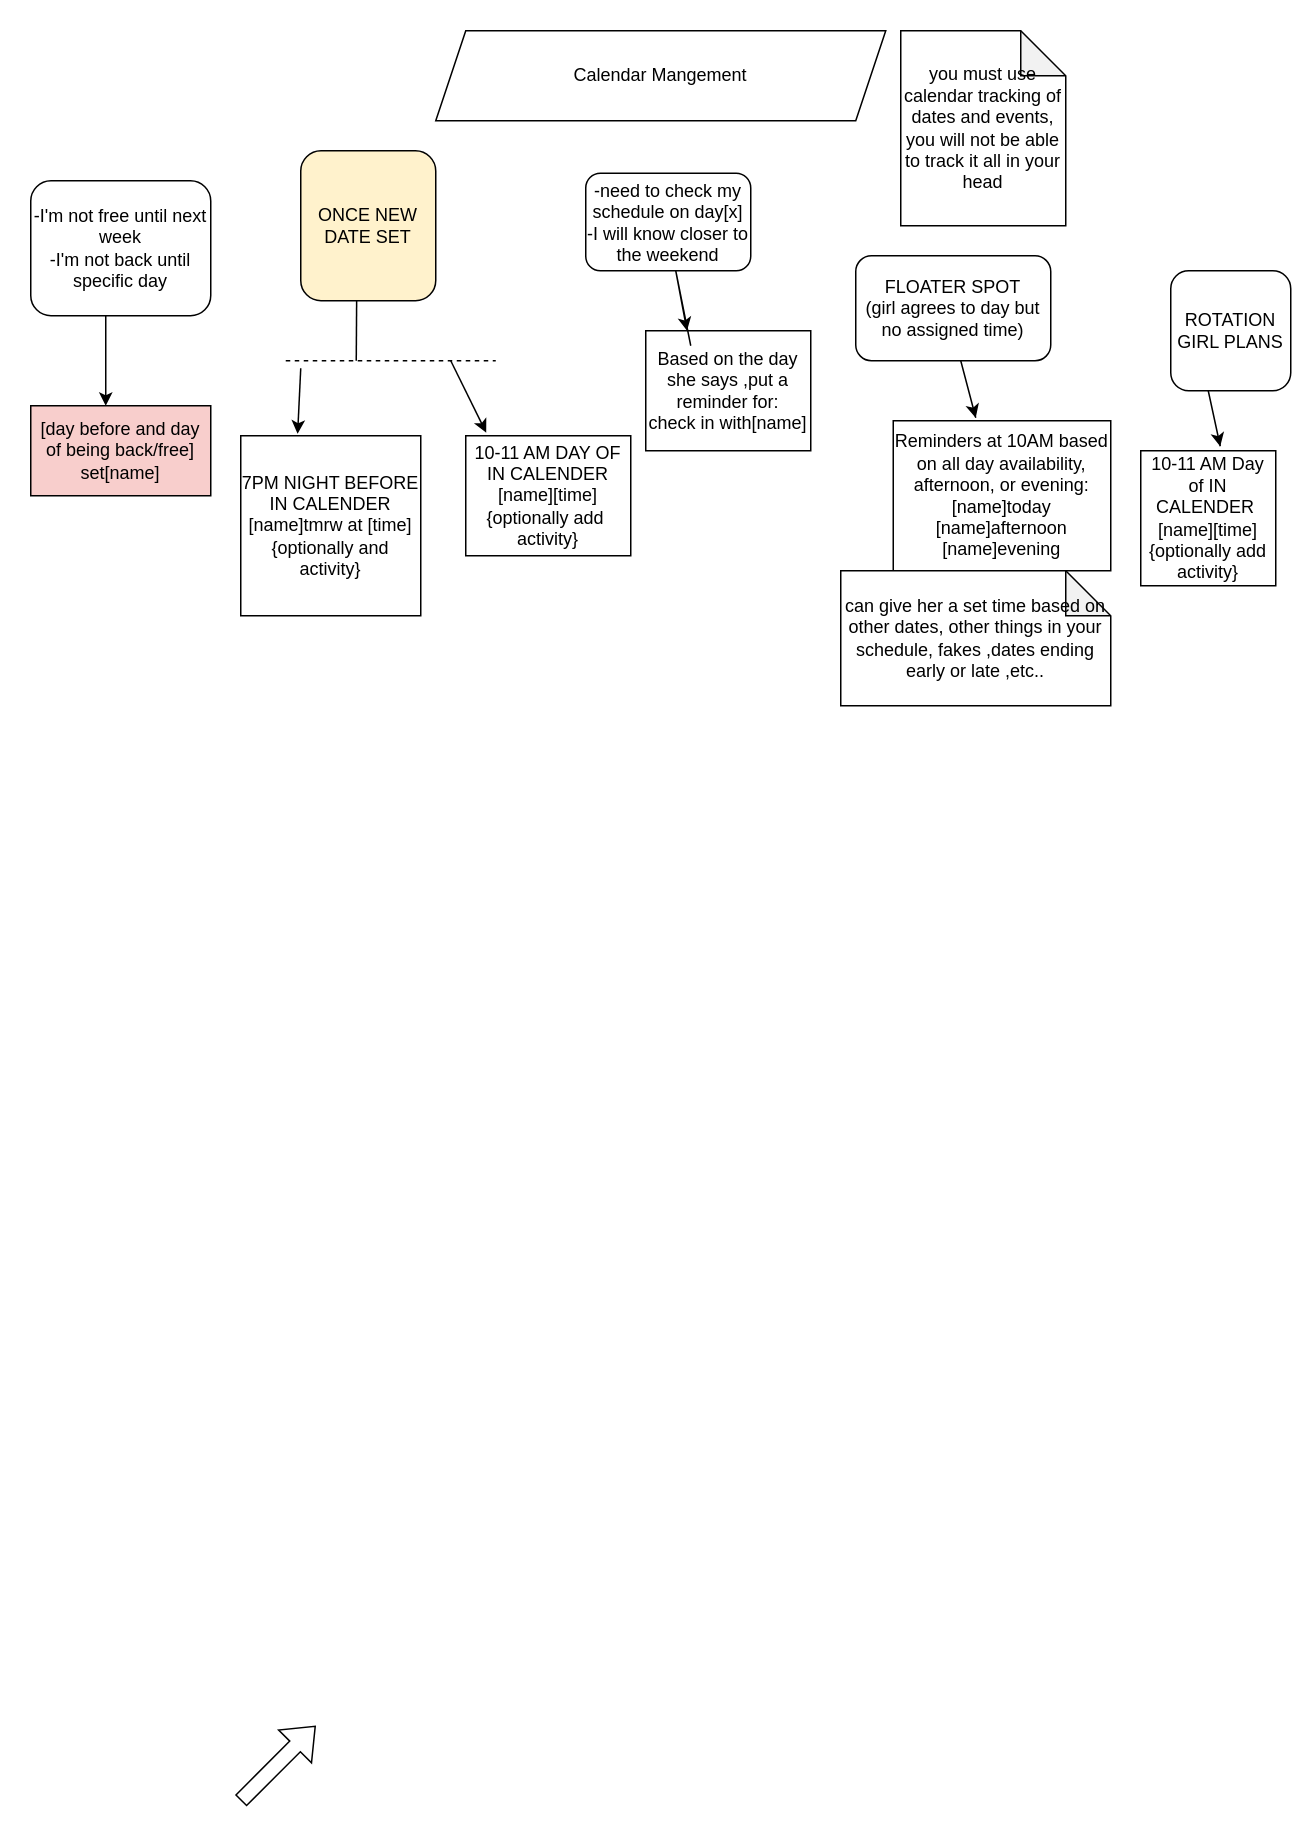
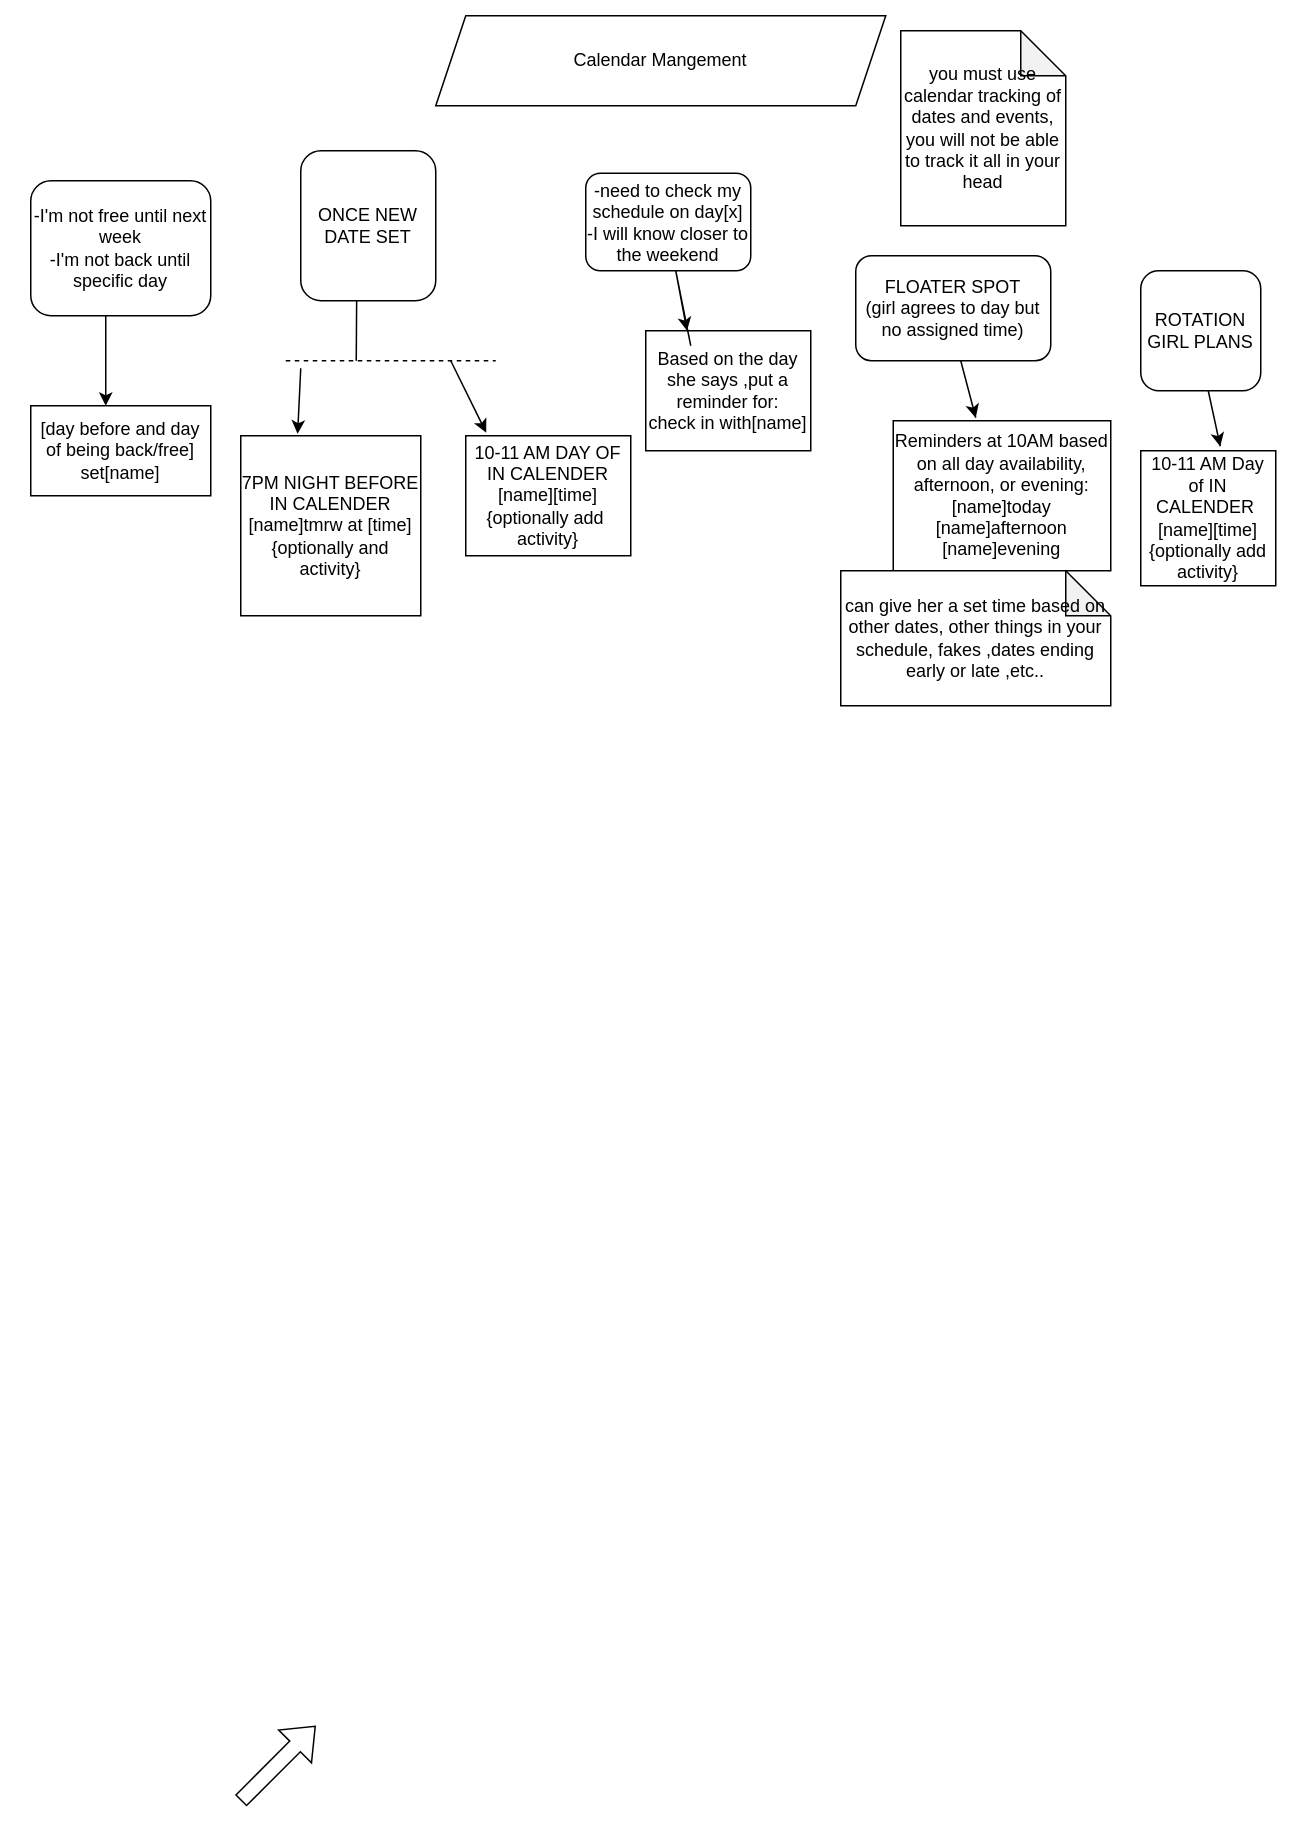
node "Calendar Mangement": moved (661, 76) -> (661, 61)
node "ONCE NEW DATE SET": fillcolor #fff2cc -> #ffffff
node "ROTATION GIRL PLANS": moved (1231, 331) -> (1201, 331)
node "[day before and day of being back/free] set[name]": fillcolor #f8cecc -> #ffffff
